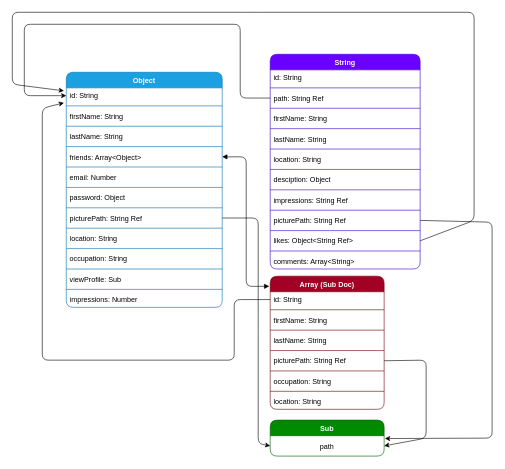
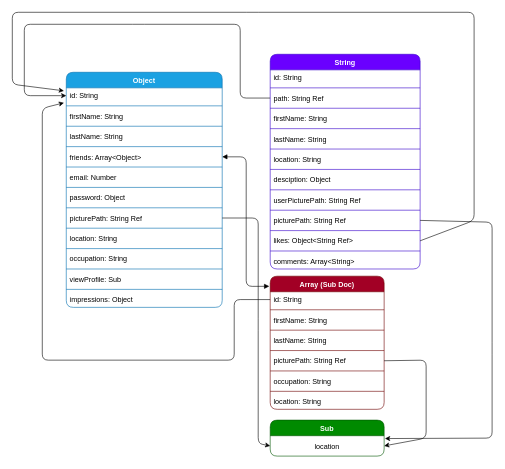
node "impressions: String Ref": label "impressions: String Ref" -> "userPicturePath: String Ref"
node "impressions: Number": label "impressions: Number" -> "impressions: Object"
node "path": label "path" -> "location"
